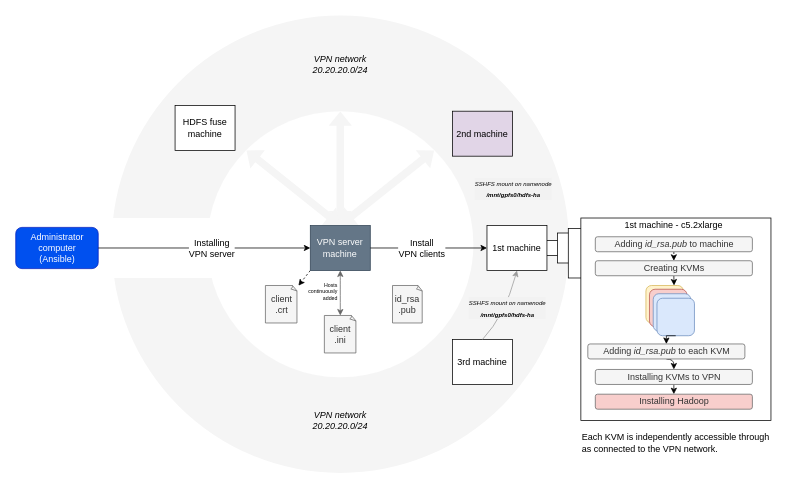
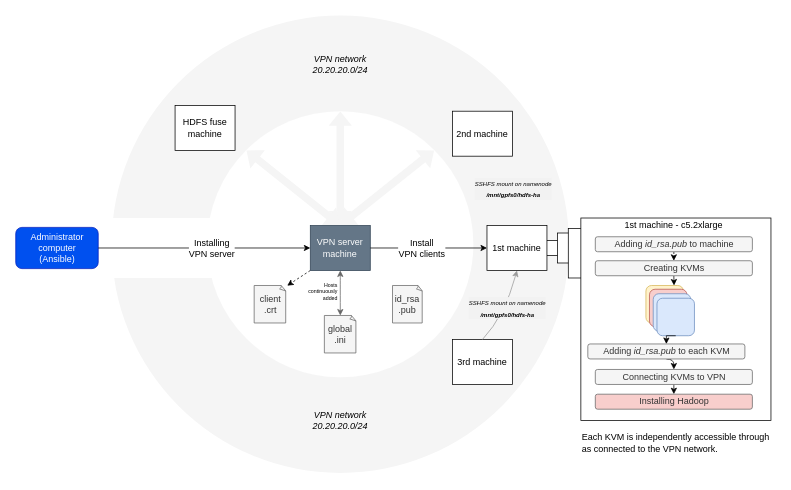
node "2nd machine": fillcolor #e1d5e7 -> #ffffff
node "client .crt": moved (281, 304) -> (270, 304)
node "client .ini": label "client .ini" -> "global .ini"
node "Installing KVMs to VPN": label "Installing KVMs to VPN" -> "Connecting KVMs to VPN"
